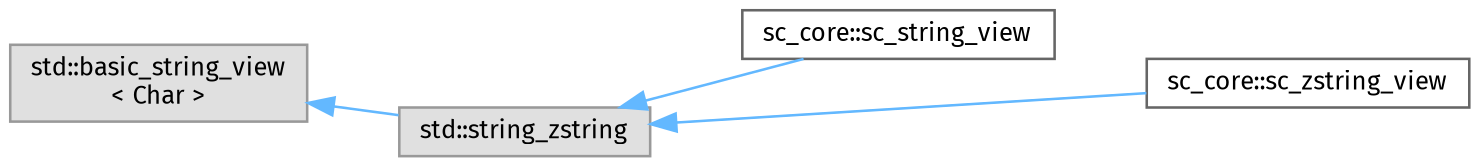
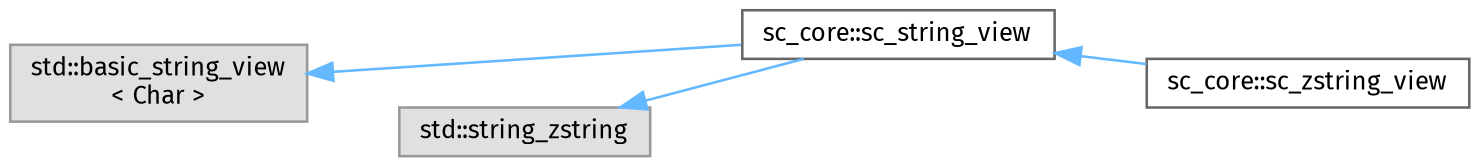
edge "sc_core::sc_zstring_view" -> "std::string_zstring": now "sc_core::sc_zstring_view" -> "sc_core::sc_string_view"
edge "std::string_zstring" -> "std::basic_string_view < Char >": now "sc_core::sc_string_view" -> "std::basic_string_view < Char >"
